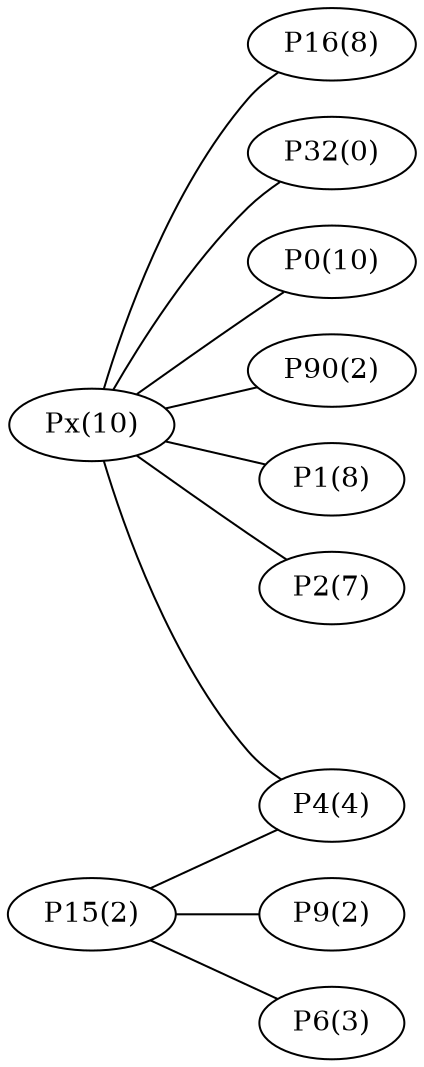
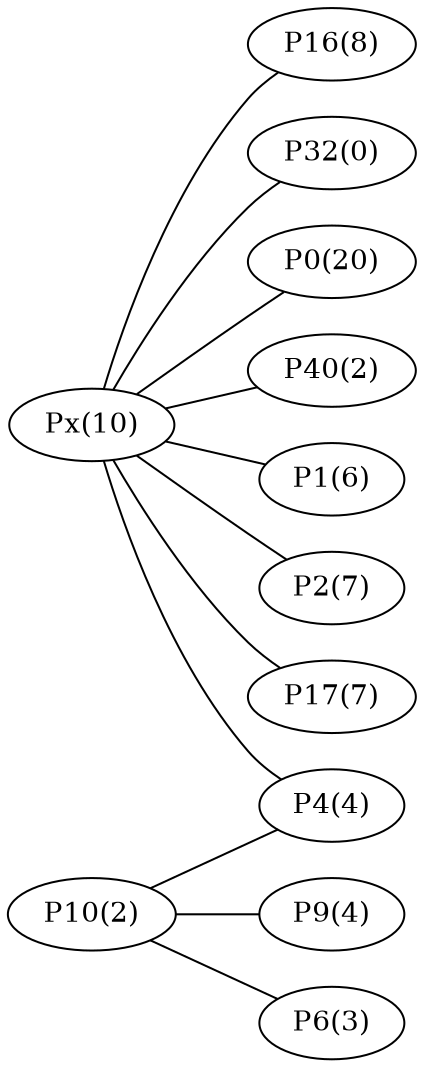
node "P0(10)": label "P0(10)" -> "P0(20)"
node "P90(2)": label "P90(2)" -> "P40(2)"
node "P1(8)": label "P1(8)" -> "P1(6)"
node "P17(7)": added
node "P15(2)": label "P15(2)" -> "P10(2)"
node "P9(2)": label "P9(2)" -> "P9(4)"
